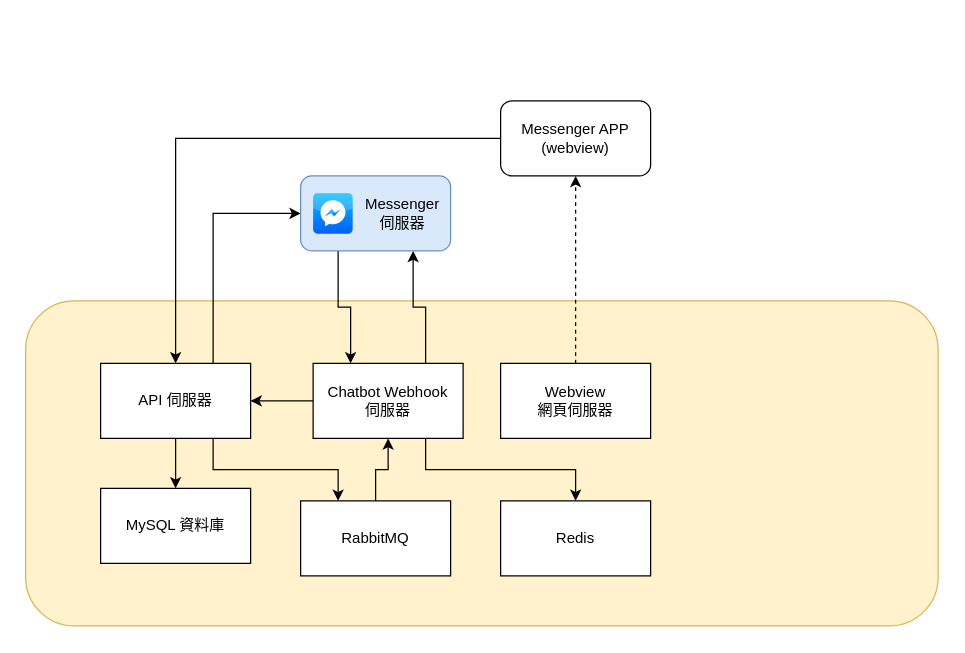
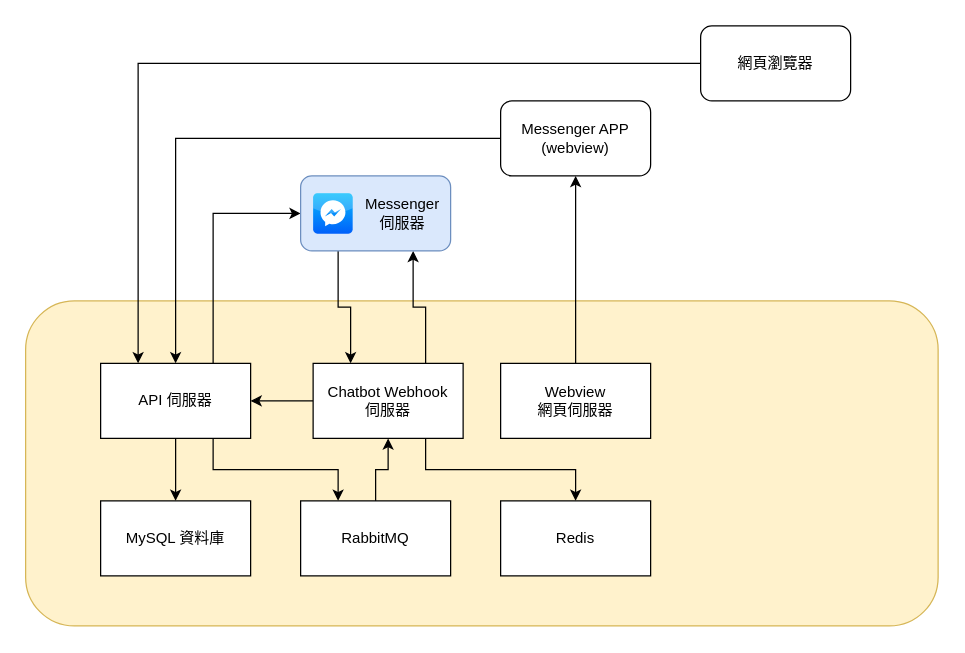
edge "網頁瀏覽器" -> "API 伺服器": added
node "網頁瀏覽器": added
edge "Webview 網頁伺服器" -> "Messenger APP (webview)": style dashed -> solid
node "MySQL 資料庫": moved (176, 526) -> (176, 538)
